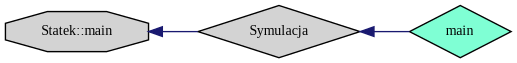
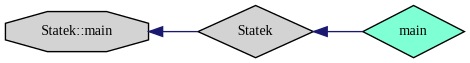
node "Symulacja": label "Symulacja" -> "Statek"
